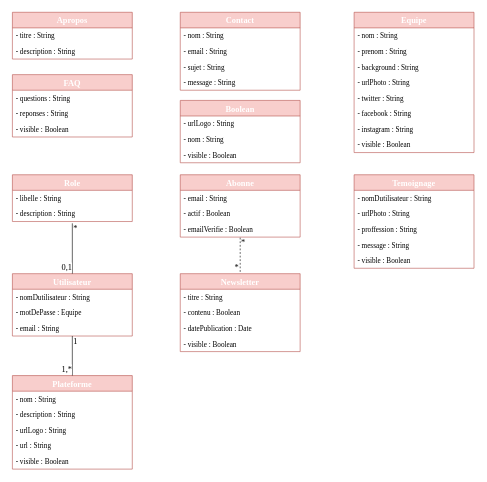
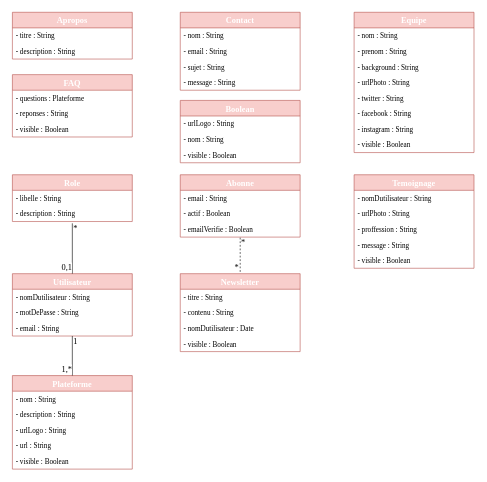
node "- questions : String": label "- questions : String" -> "- questions : Plateforme"
node "- motDePasse : Equipe": label "- motDePasse : Equipe" -> "- motDePasse : String"
node "- contenu : Boolean": label "- contenu : Boolean" -> "- contenu : String"
node "- datePublication : Date": label "- datePublication : Date" -> "- nomDutilisateur : Date"
